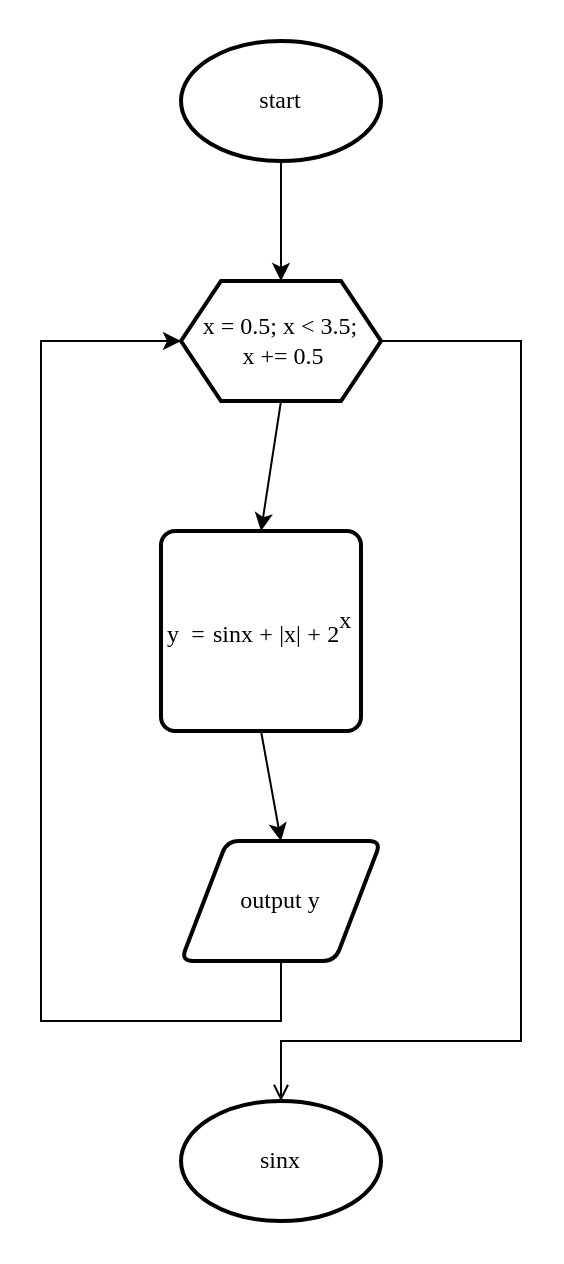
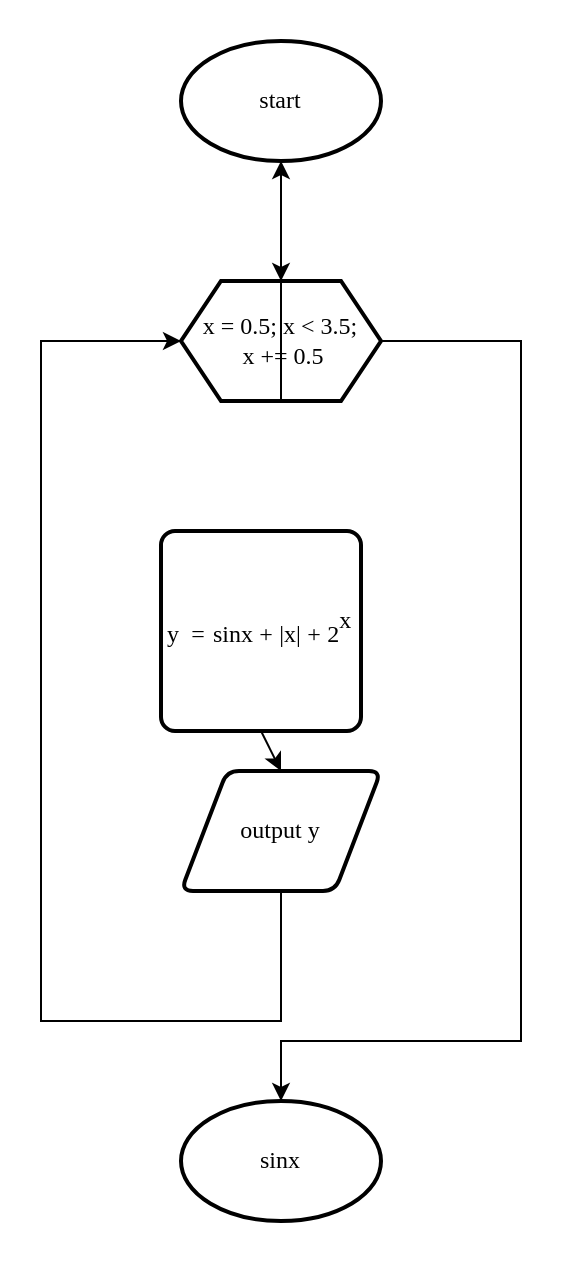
edge "x = 0.5; x < 3.5; x += 0.5" -> "y=sinx+|x|+2x": now "x = 0.5; x < 3.5; x += 0.5" -> "start"
node "output y": moved (281, 901) -> (281, 831)
edge "x = 0.5; x < 3.5; x += 0.5" -> "sinx": arrowhead open -> classic
